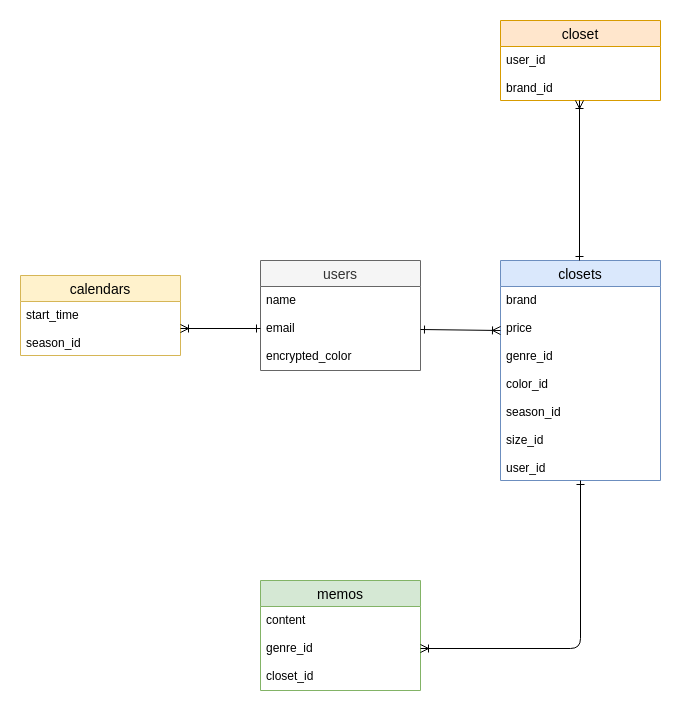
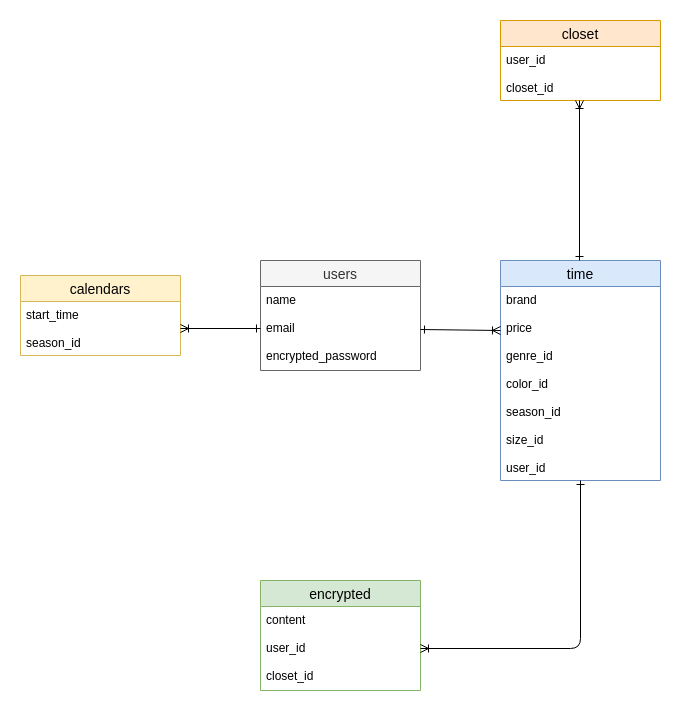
node "user_id brand_id": label "user_id brand_id" -> "user_id closet_id"
node "closets": label "closets" -> "time"
node "name email encrypted_color": label "name email encrypted_color" -> "name email encrypted_password"
node "memos": label "memos" -> "encrypted"
node "content genre_id closet_id": label "content genre_id closet_id" -> "content user_id closet_id"
